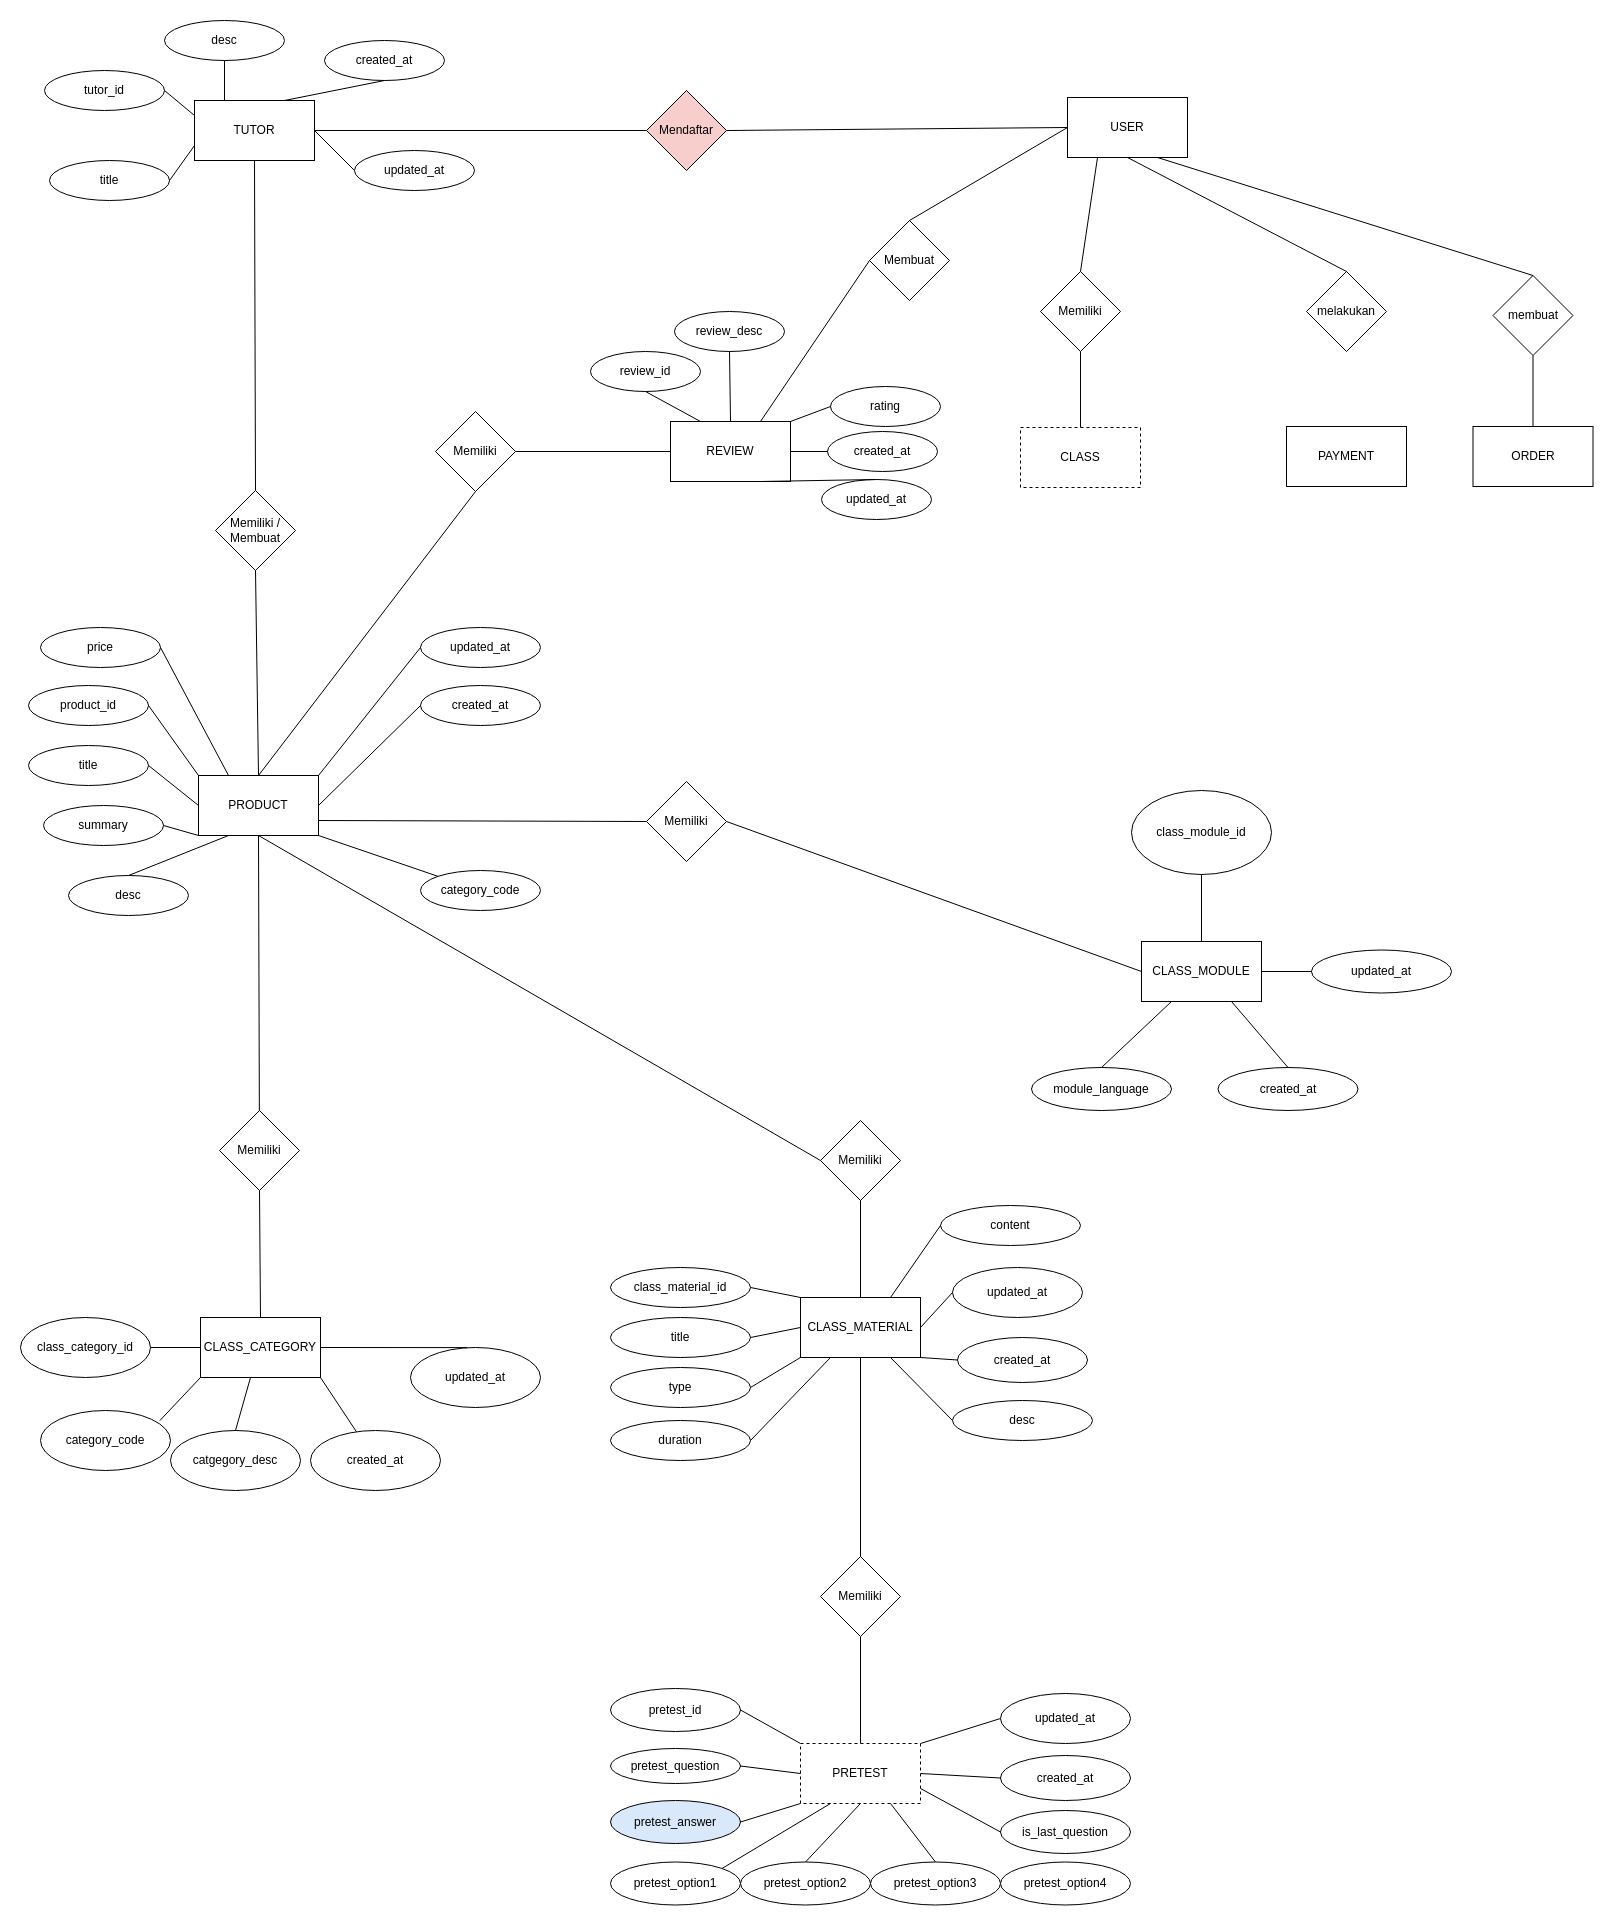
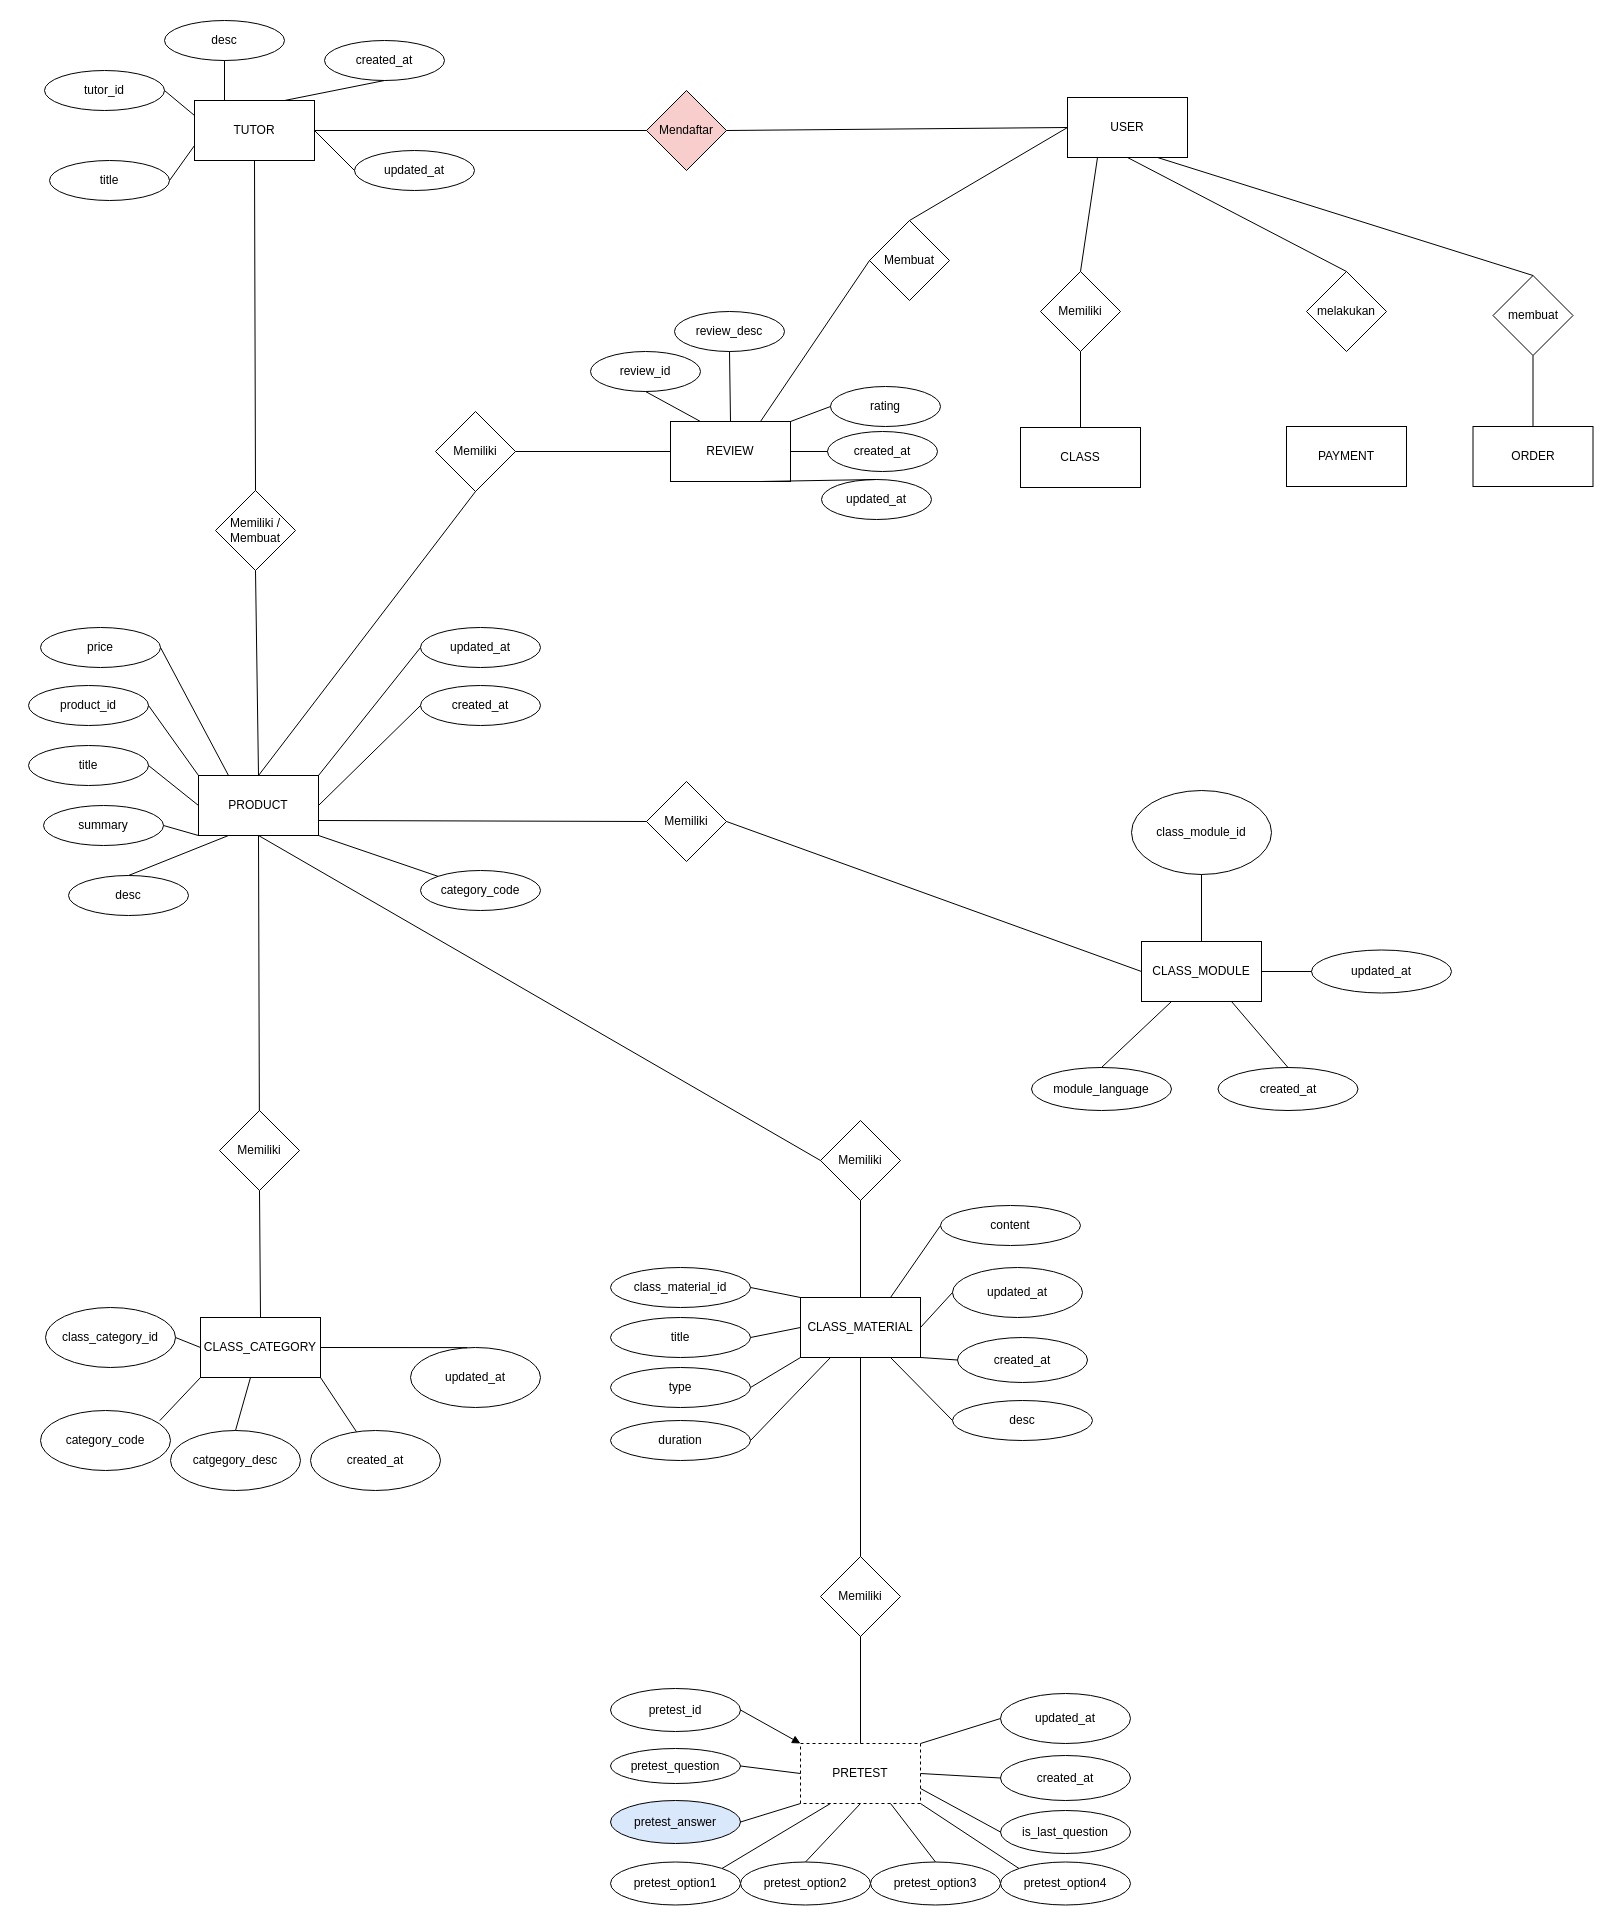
node "CLASS": style dashed -> solid
node "class_category_id": moved (86, 1348) -> (111, 1338)
edge "pretest_id" -- "PRETEST": arrowhead none -> block
edge "PRETEST" -- "pretest_option4": added
